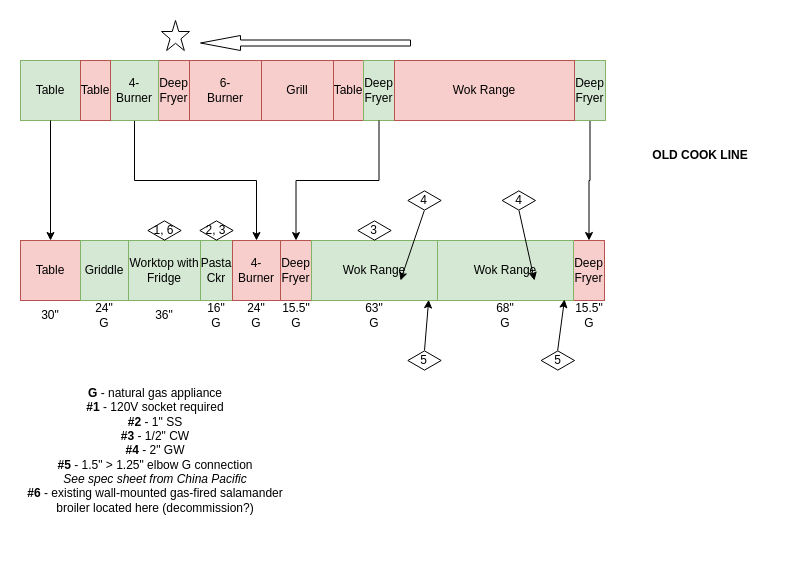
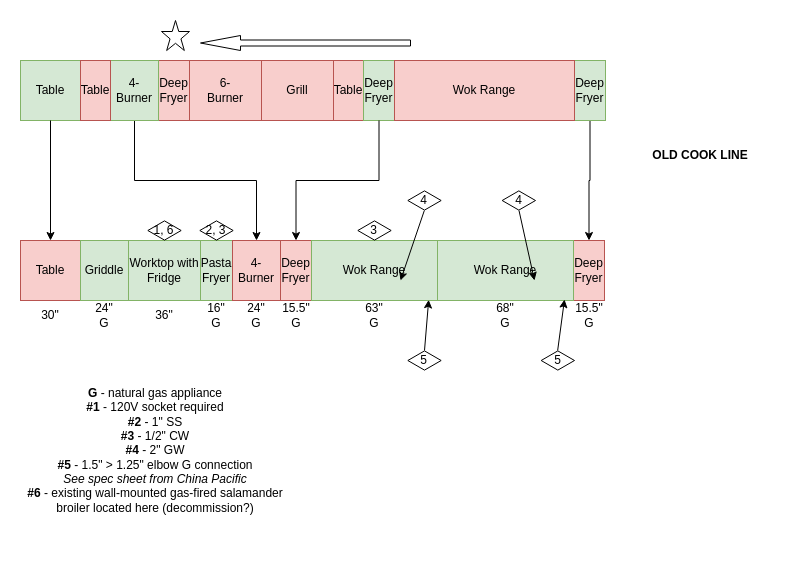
node "Pasta Ckr": label "Pasta Ckr" -> "Pasta Fryer"
